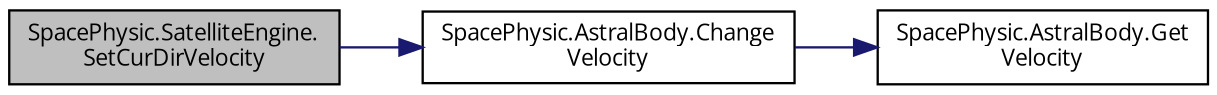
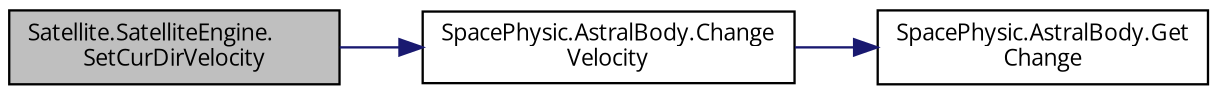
node "SpacePhysic.SatelliteEngine. SetCurDirVelocity": label "SpacePhysic.SatelliteEngine. SetCurDirVelocity" -> "Satellite.SatelliteEngine. SetCurDirVelocity"
node "SpacePhysic.AstralBody.Get Velocity": label "SpacePhysic.AstralBody.Get Velocity" -> "SpacePhysic.AstralBody.Get Change"
